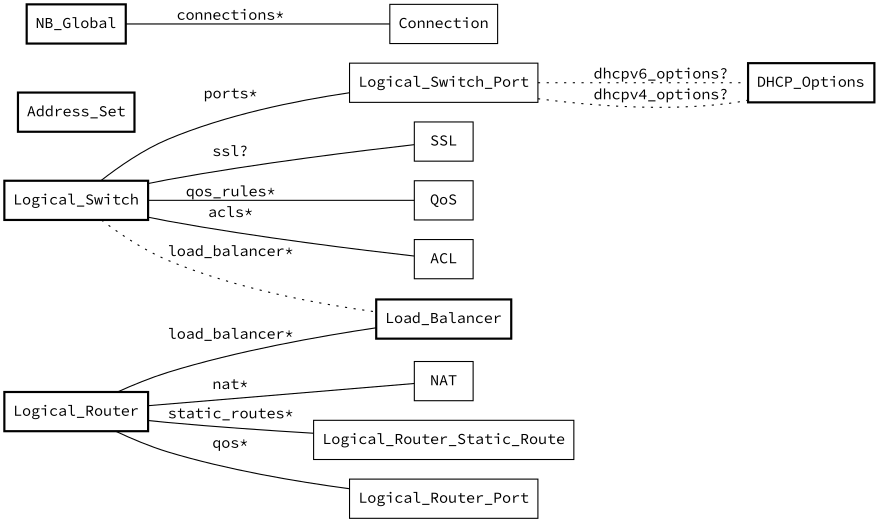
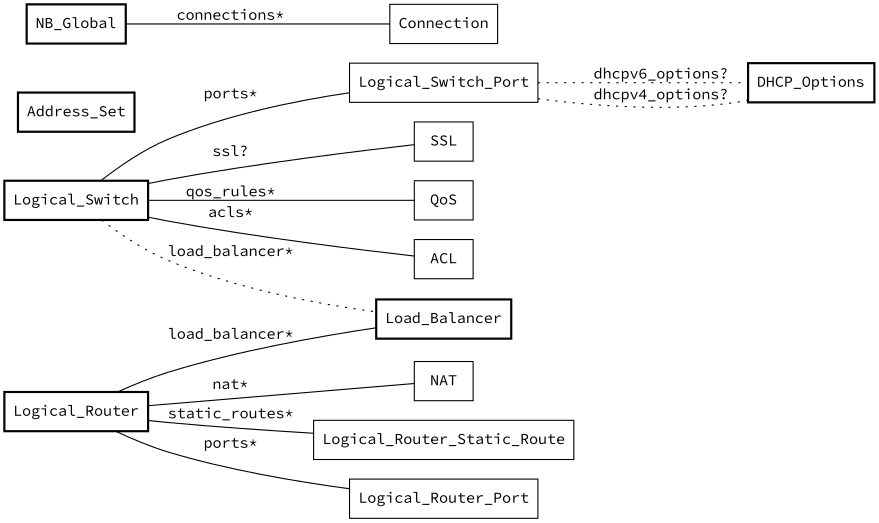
edge "Logical_Router" -- "Logical_Router_Port": label "qos*" -> "ports*"
